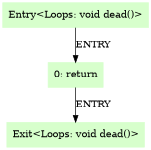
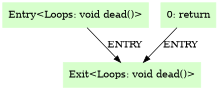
edge "Entry<Loops: void dead()>" -> "0: return": now "Entry<Loops: void dead()>" -> "Exit<Loops: void dead()>"
